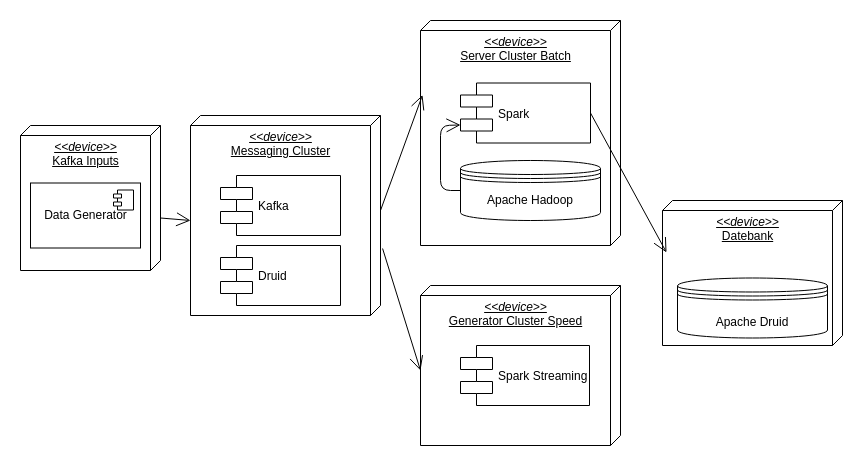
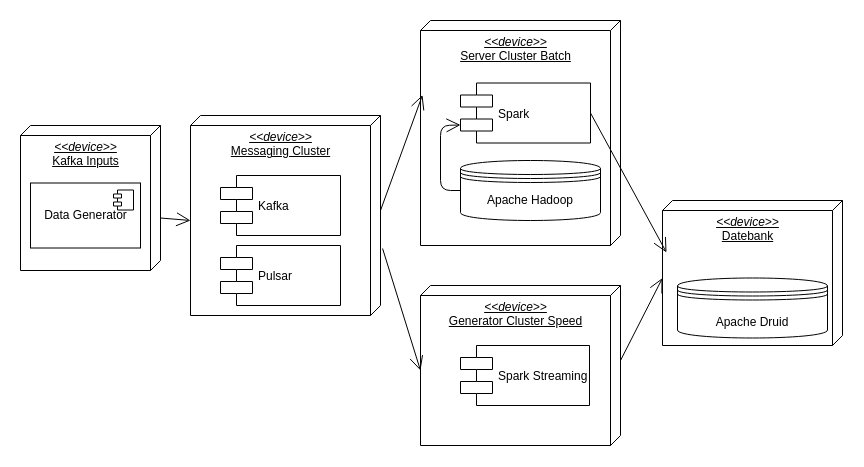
node "Druid": label "Druid" -> "Pulsar"
edge "<<device>> Generator Cluster Speed" -> "Spark Streaming": now "<<device>> Generator Cluster Speed" -> "<<device>> Datebank"
